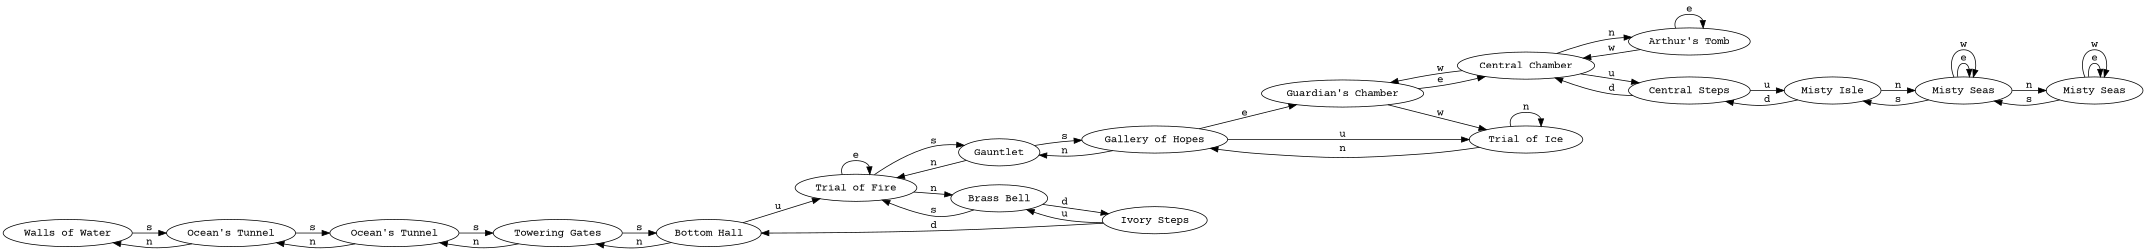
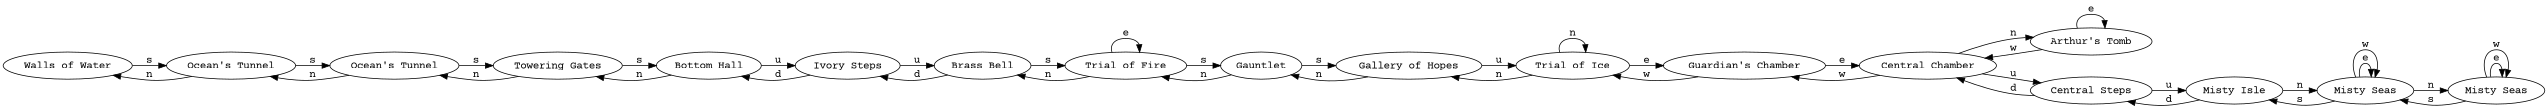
edge "Gallery of Hopes" -> "Guardian's Chamber": now "Trial of Ice" -> "Guardian's Chamber"
edge "Bottom Hall" -> "Trial of Fire": now "Bottom Hall" -> "Ivory Steps"
